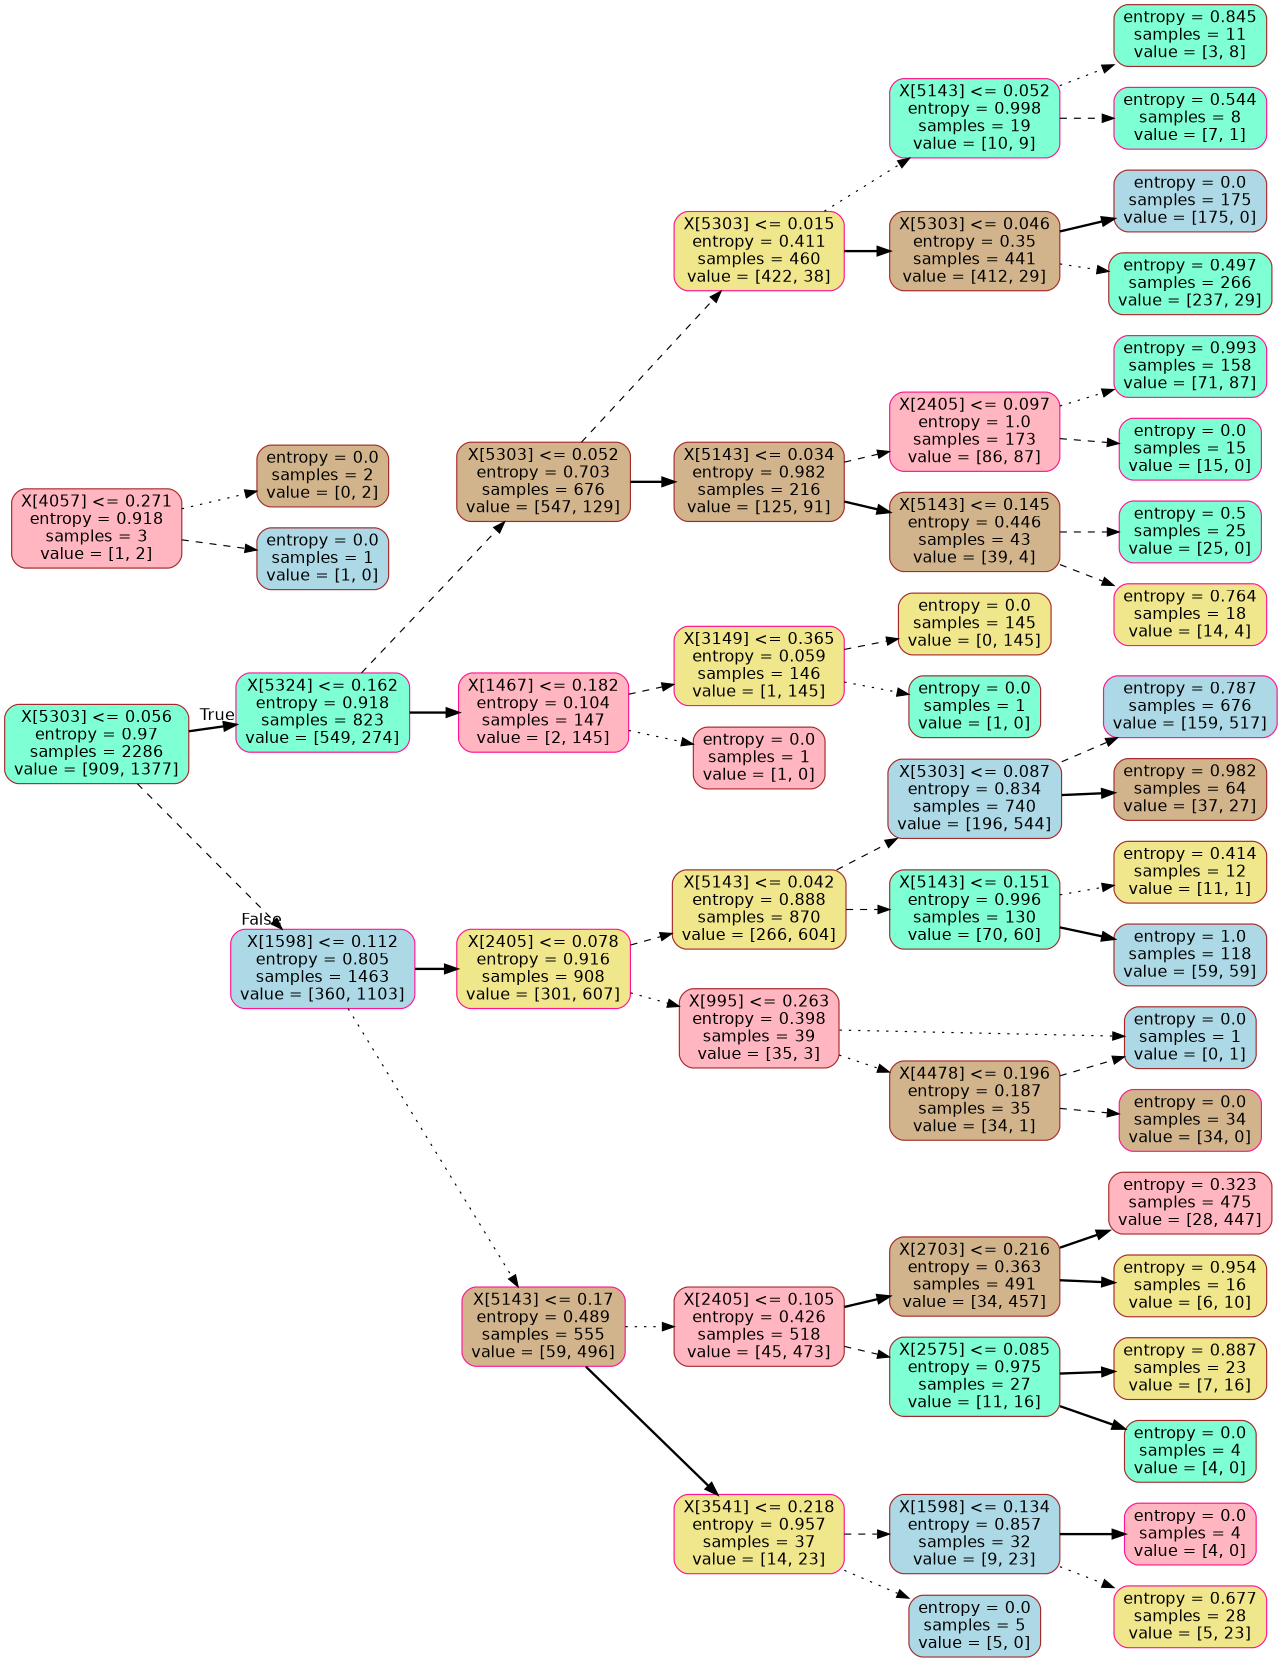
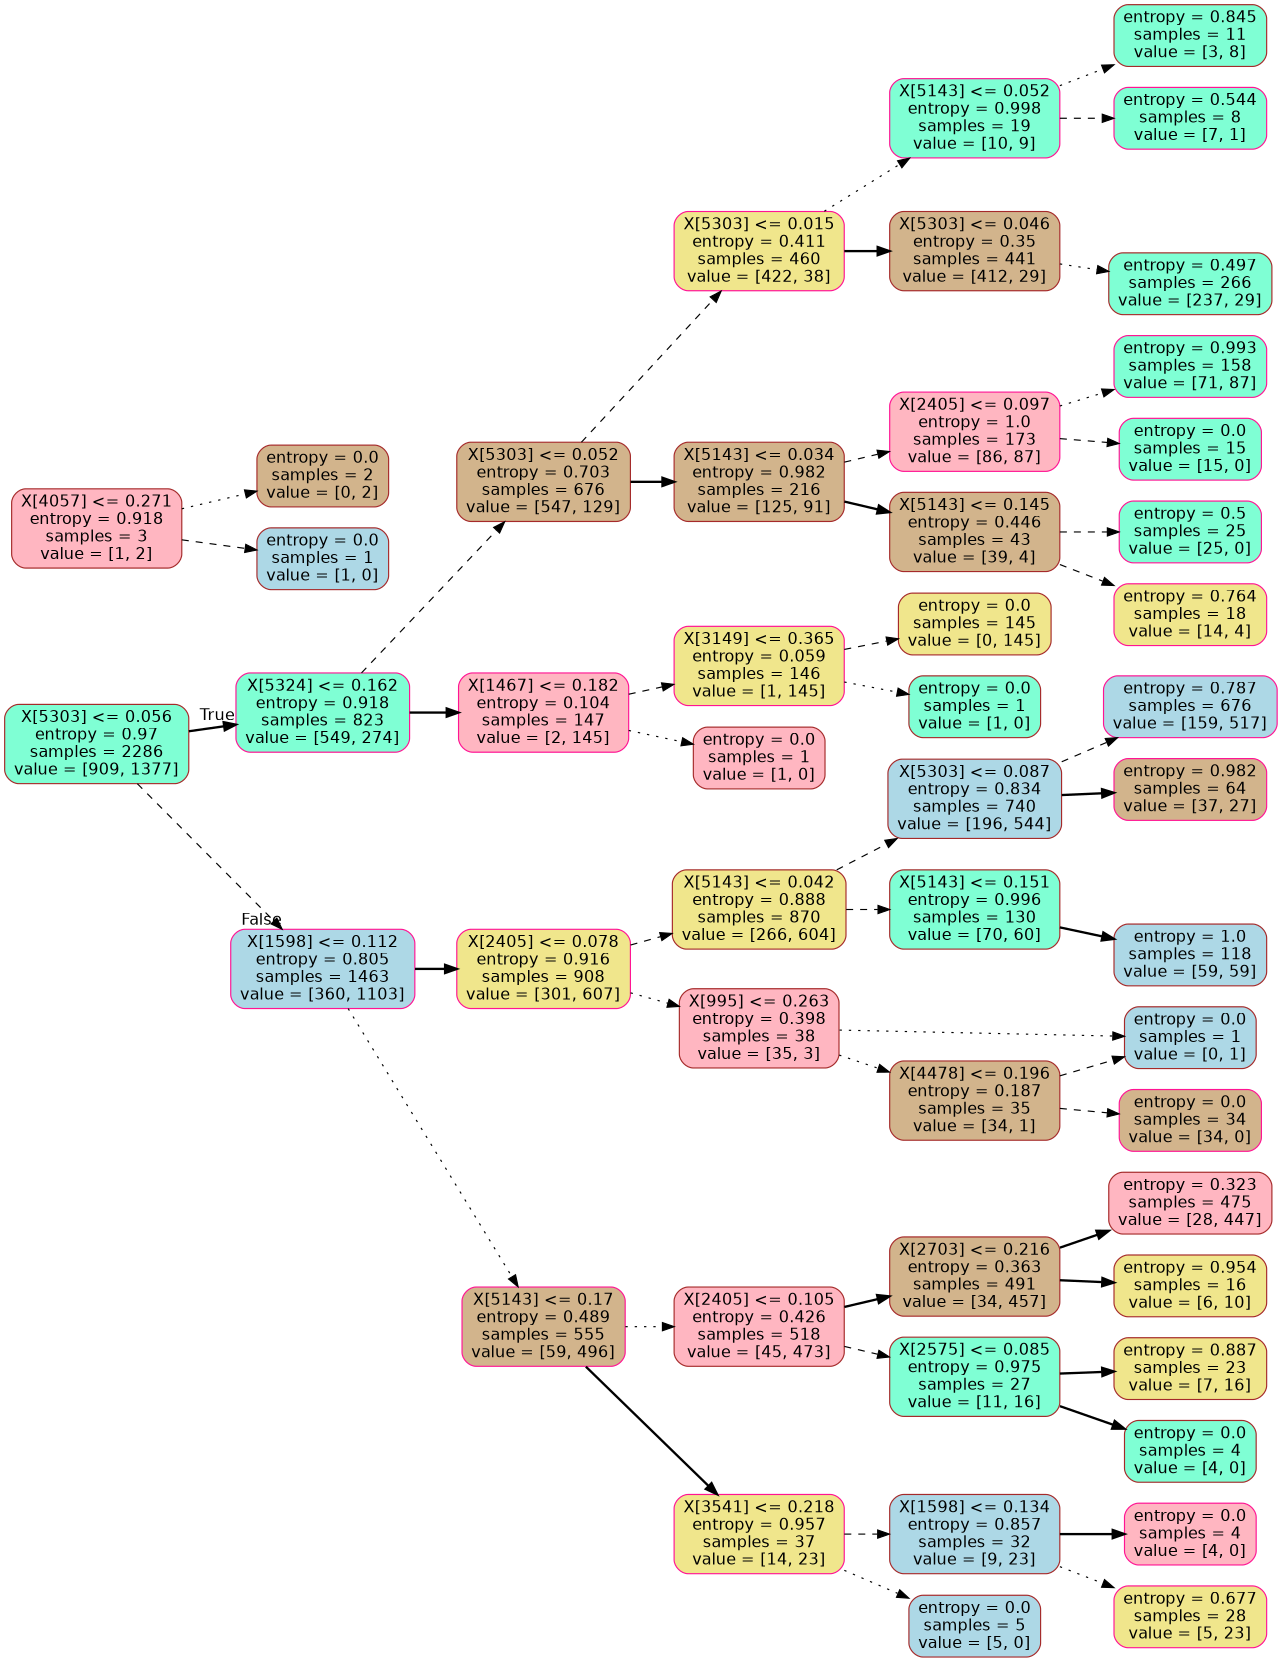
node "entropy = 0.0 samples = 175 value = [175, 0]": removed
node "entropy = 0.982 samples = 64 value = [37, 27]": color brown -> deeppink
node "entropy = 0.414 samples = 12 value = [11, 1]": removed
node "X[995] <= 0.263 entropy = 0.398 samples = 39 value = [35, 3]": label "X[995] <= 0.263 entropy = 0.398 samples = 39 value = [35, 3]" -> "X[995] <= 0.263 entropy = 0.398 samples = 38 value = [35, 3]"
